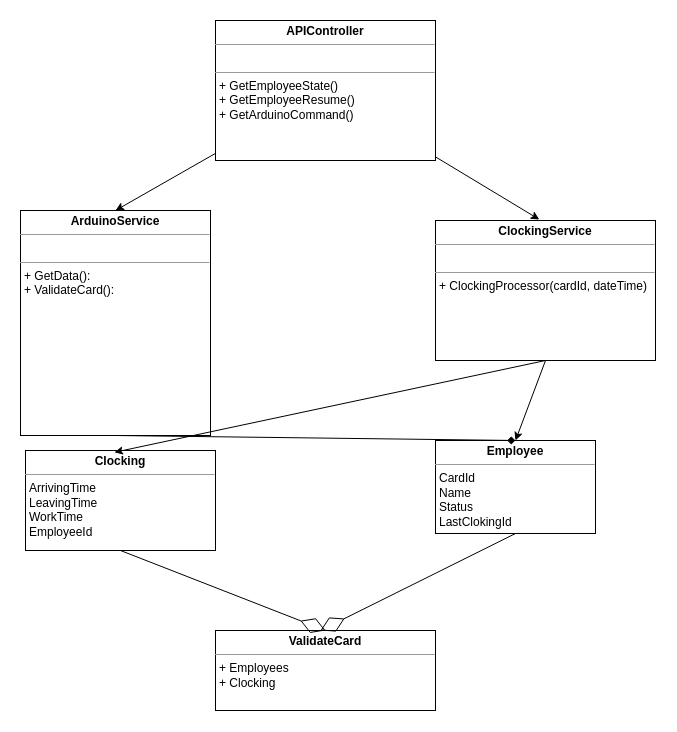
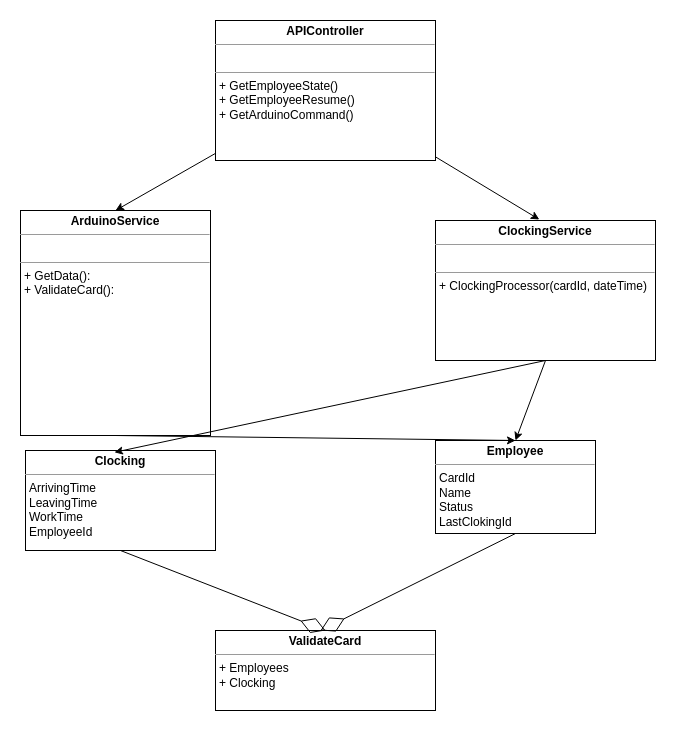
edge "ArduinoService + GetData(): + ValidateCard():" -> "Employee CardId Name Status LastClokingId": arrowhead diamond -> classic
